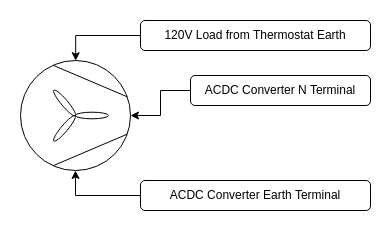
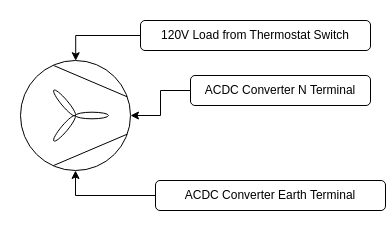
node "120V Load from Thermostat Earth": label "120V Load from Thermostat Earth" -> "120V Load from Thermostat Switch"
node "ACDC Converter Earth Terminal": moved (256, 196) -> (271, 196)
